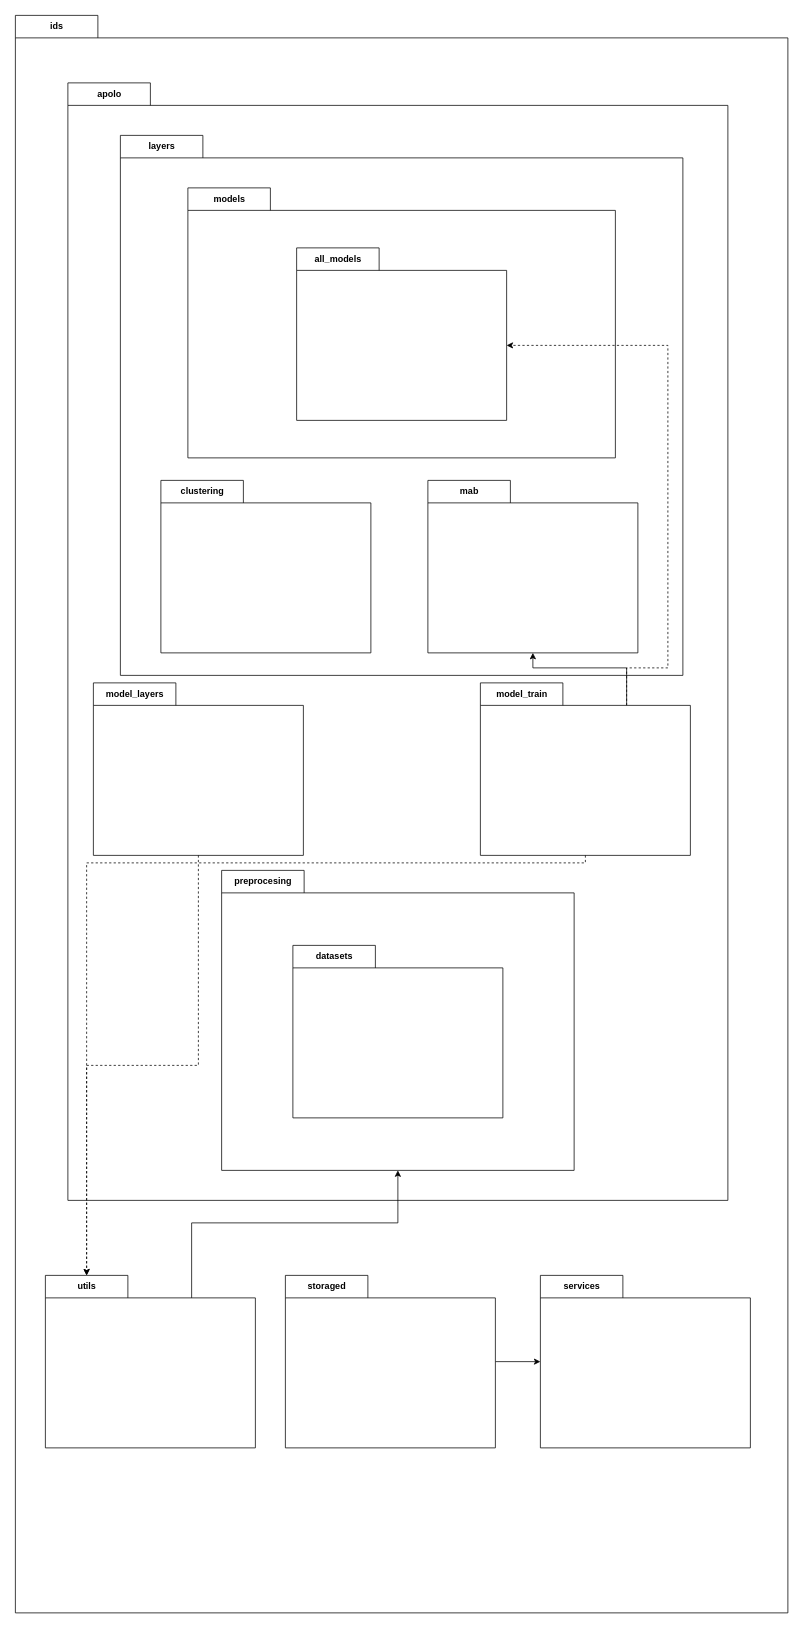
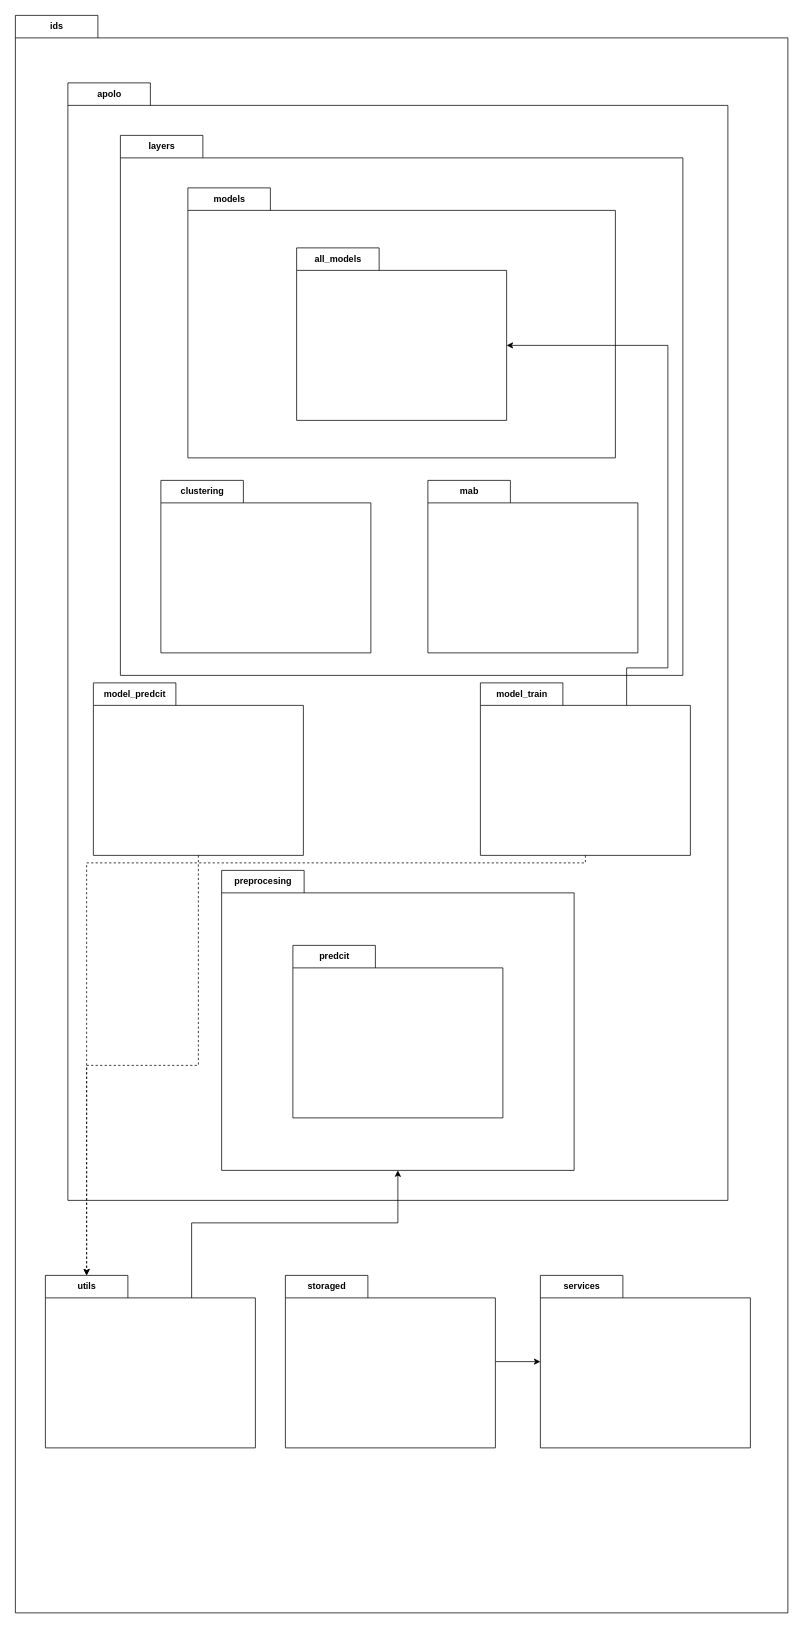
edge "model_train" -> "all_models": style dashed -> solid
edge "model_train" -> "mab": removed
node "model_layers": label "model_layers" -> "model_predcit"
node "datasets": label "datasets" -> "predcit"
